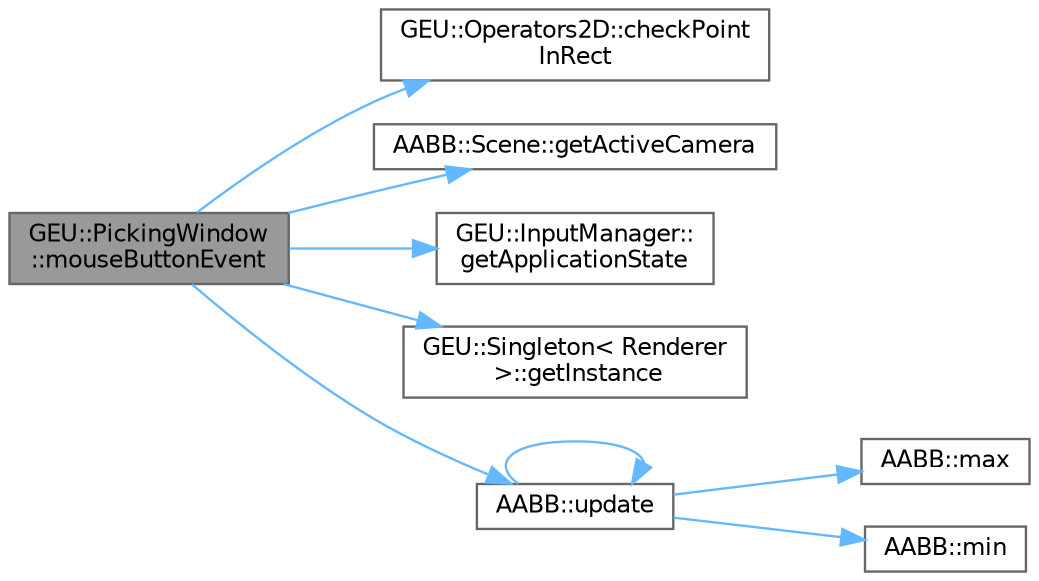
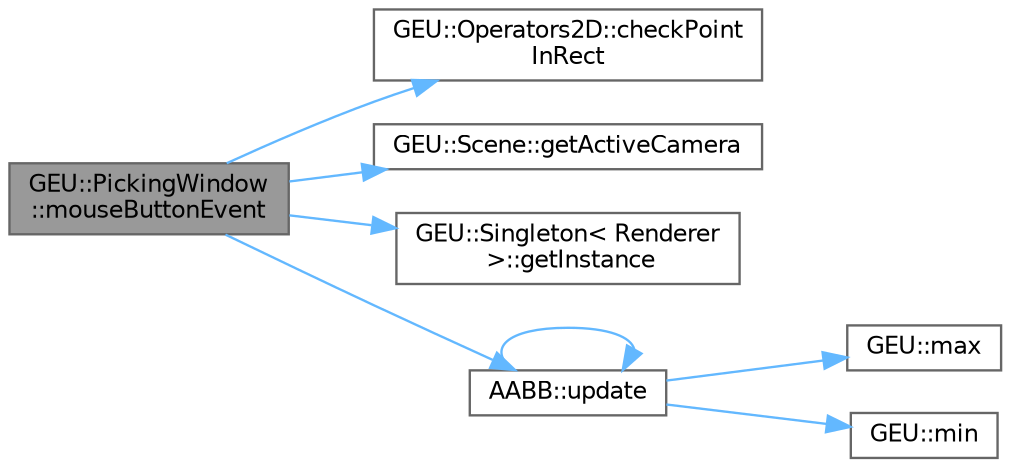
node "AABB::Scene::getActiveCamera": label "AABB::Scene::getActiveCamera" -> "GEU::Scene::getActiveCamera"
node "GEU::InputManager:: getApplicationState": removed
node "AABB::max": label "AABB::max" -> "GEU::max"
node "AABB::min": label "AABB::min" -> "GEU::min"
